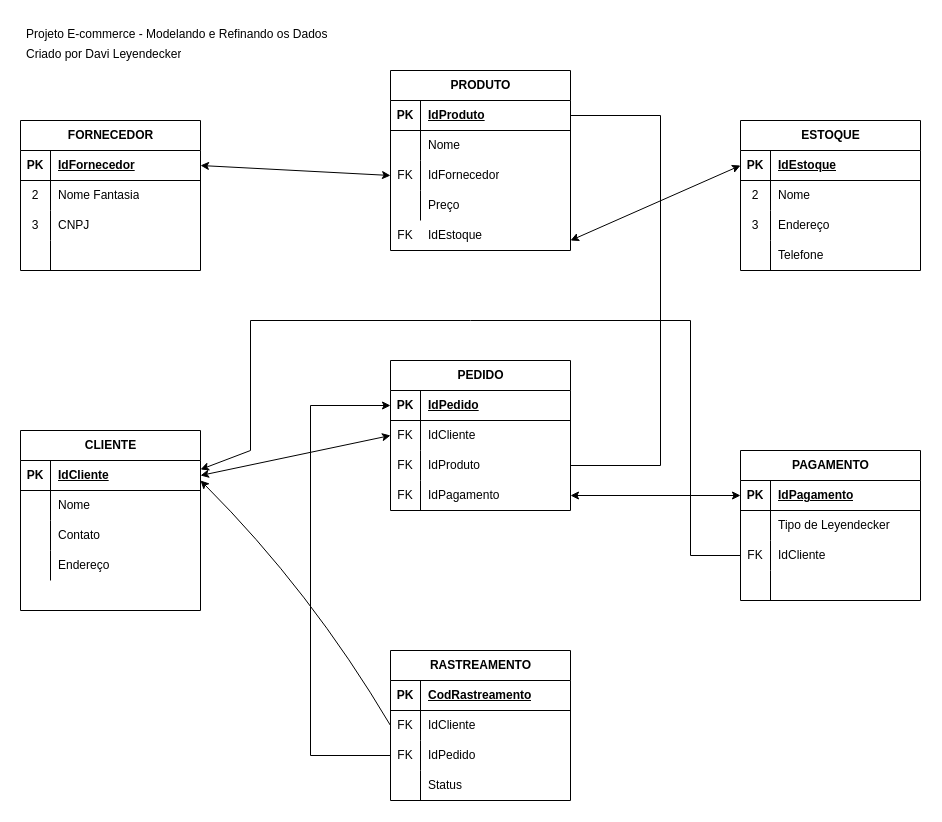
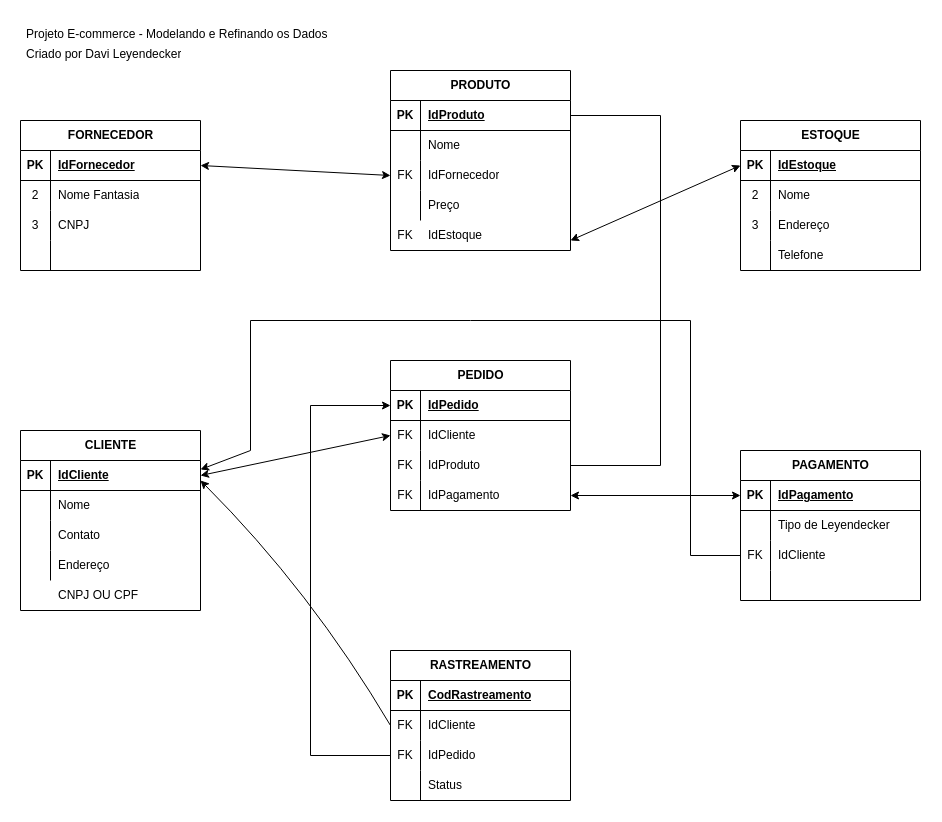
node "CNPJ OU CPF": added
